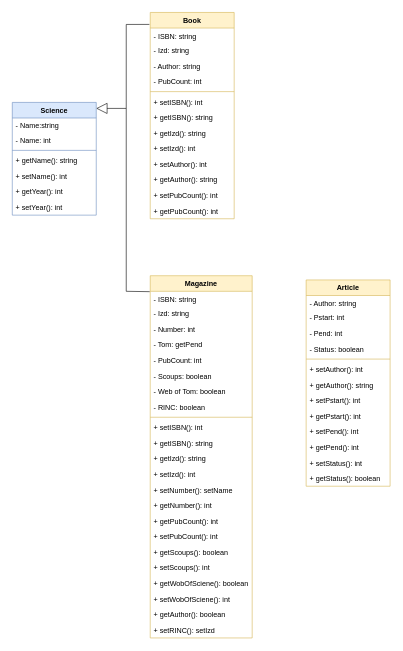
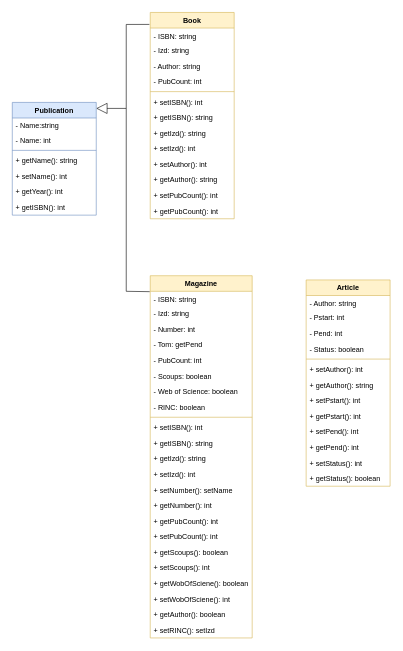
node "Science": label "Science" -> "Publication"
node "+ setYear(): int": label "+ setYear(): int" -> "+ getISBN(): int"
node "- Web of Tom: boolean": label "- Web of Tom: boolean" -> "- Web of Science: boolean"
